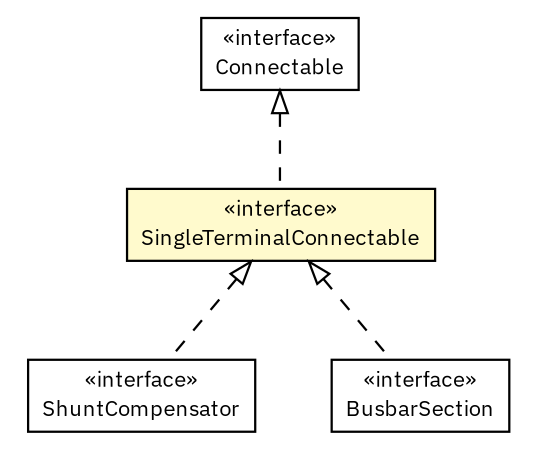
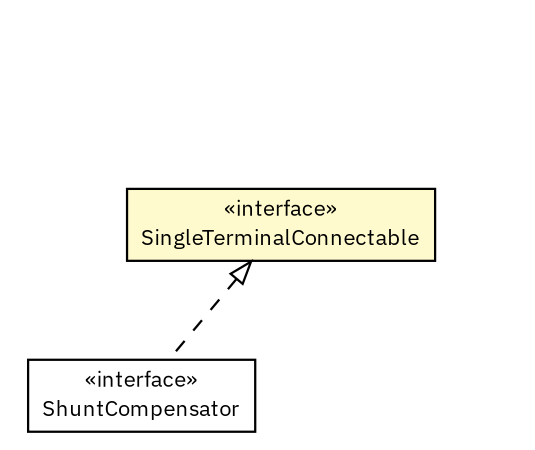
node "Connectable": removed
node "BusbarSection": removed
